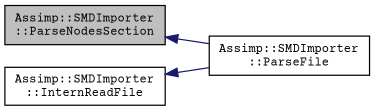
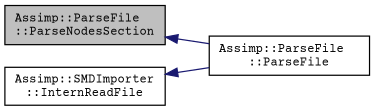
node "Assimp::SMDImporter ::ParseNodesSection": label "Assimp::SMDImporter ::ParseNodesSection" -> "Assimp::ParseFile ::ParseNodesSection"
node "Assimp::SMDImporter ::ParseFile": label "Assimp::SMDImporter ::ParseFile" -> "Assimp::ParseFile ::ParseFile"
